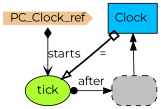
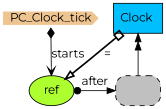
node "PC_Clock_ref": label "PC_Clock_ref" -> "PC_Clock_tick"
node "tick": label "tick" -> "ref"
